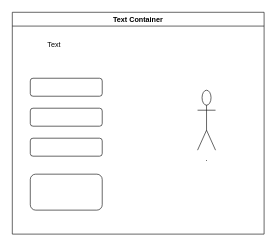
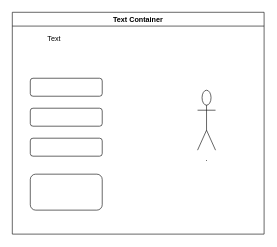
node "Text": moved (54, 45) -> (54, 39)
